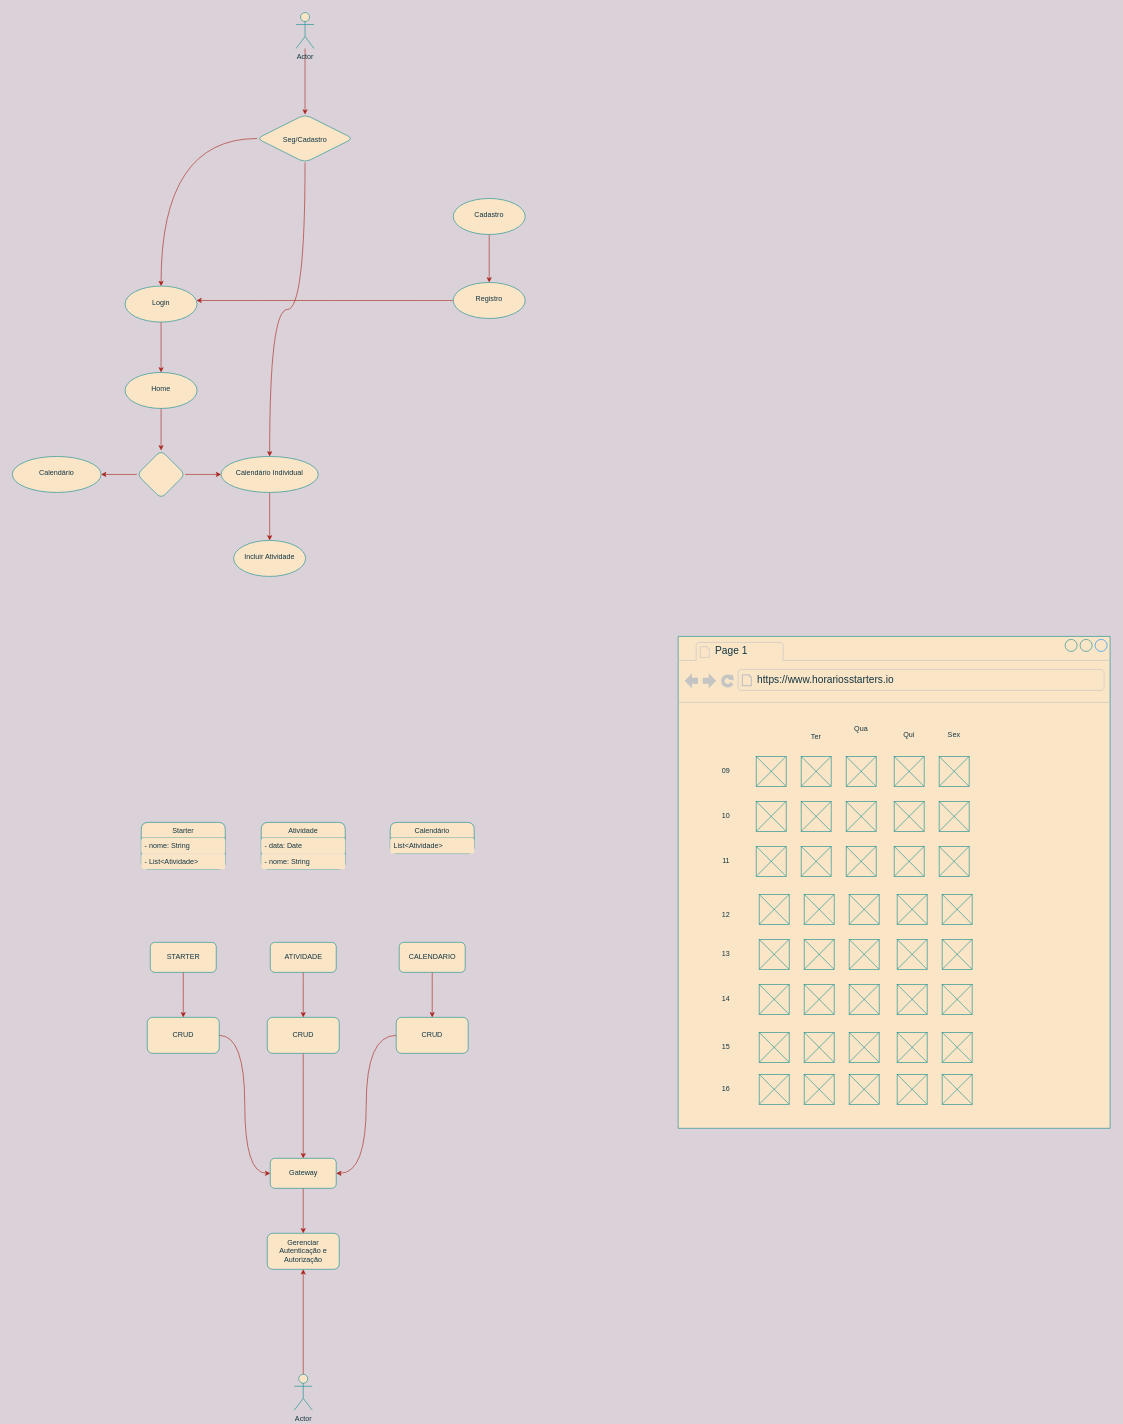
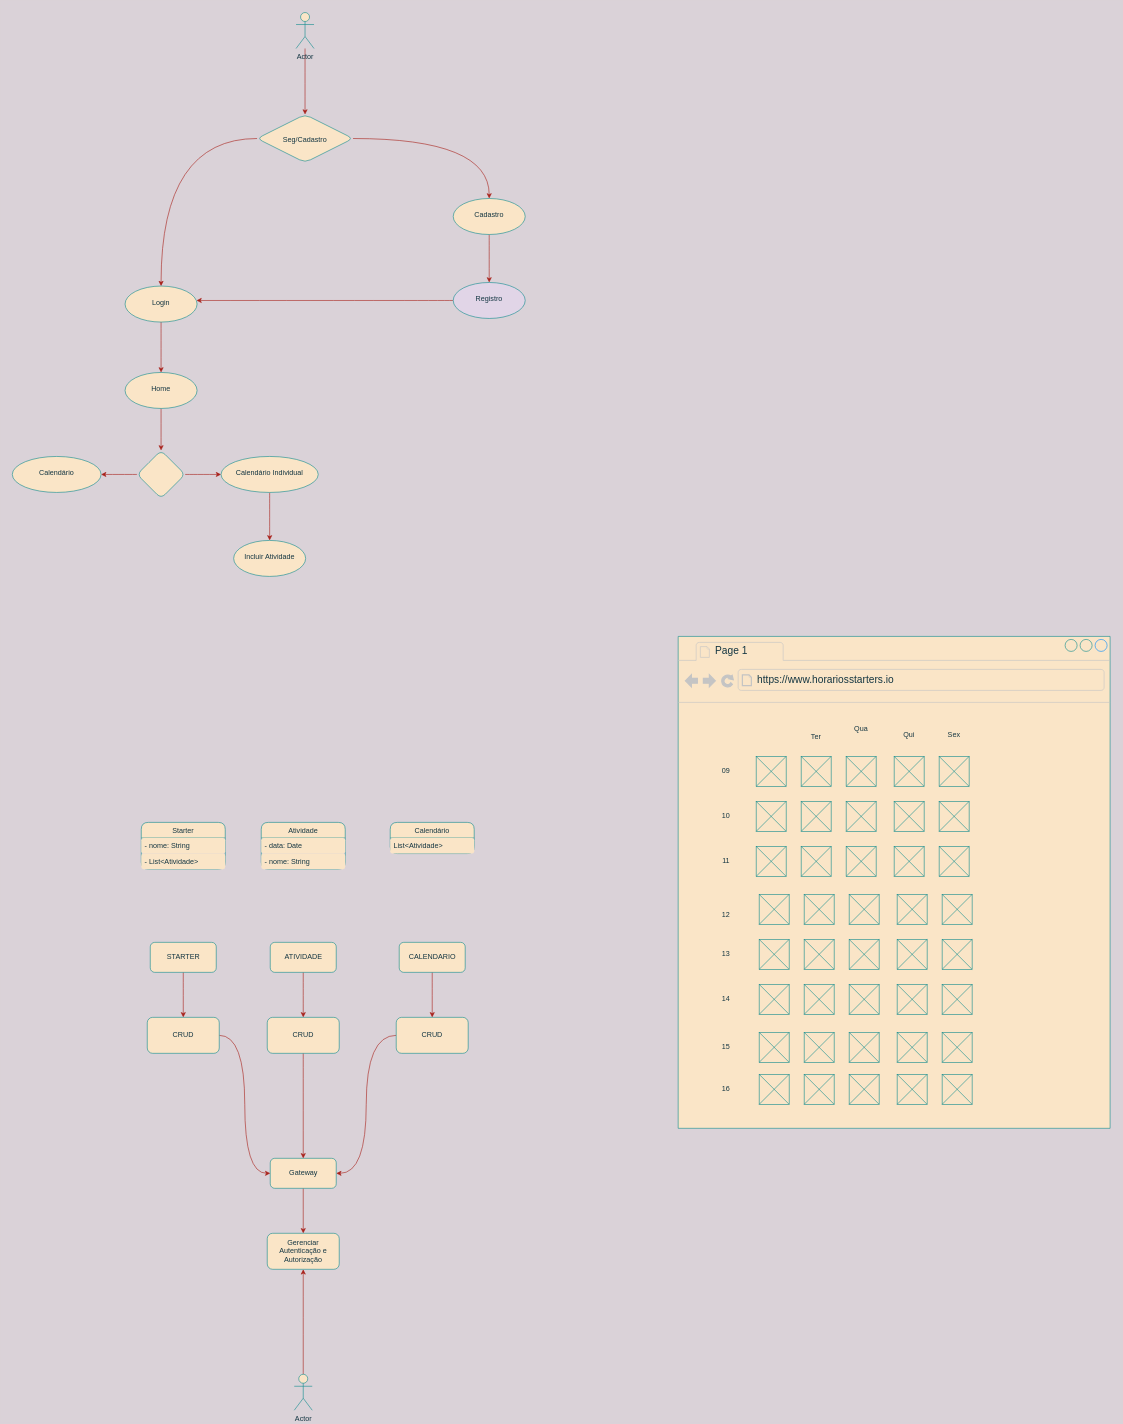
node "Registro": fillcolor #fae5c7 -> #e1d5e7
edge "Seg/Cadastro" -> "Calendário Individual": now "Seg/Cadastro" -> "Cadastro"
